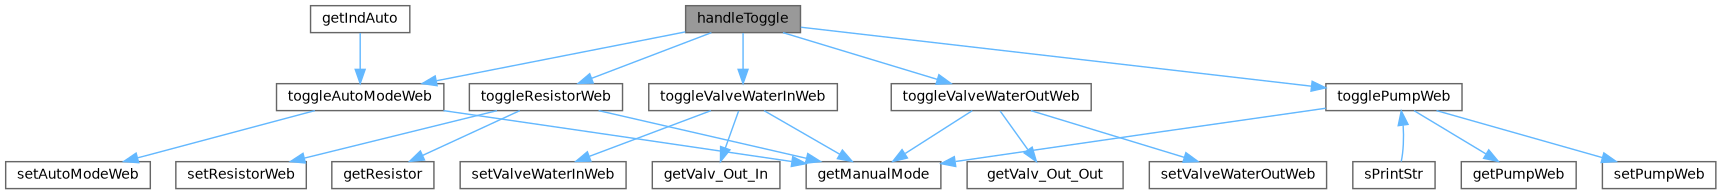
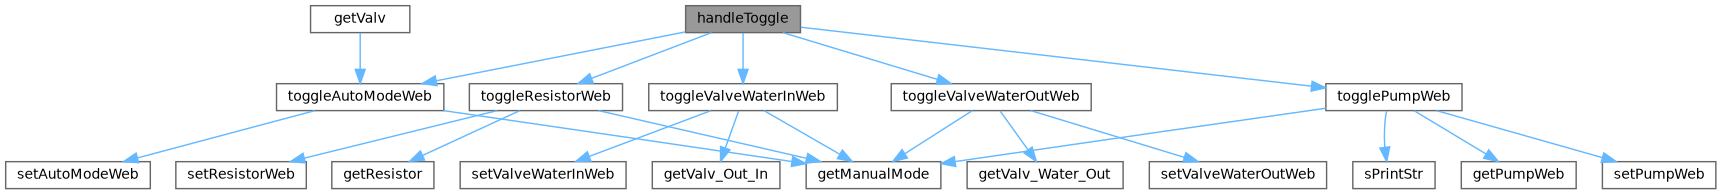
node "getIndAuto": label "getIndAuto" -> "getValv"
edge "sPrintStr" -> "togglePumpWeb": reversed
node "getValv_Out_Out": label "getValv_Out_Out" -> "getValv_Water_Out"
